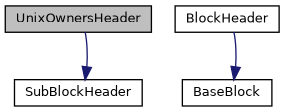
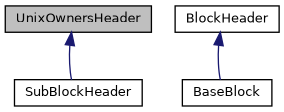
edge "UnixOwnersHeader" -> "SubBlockHeader": reversed
edge "BlockHeader" -> "BaseBlock": reversed
